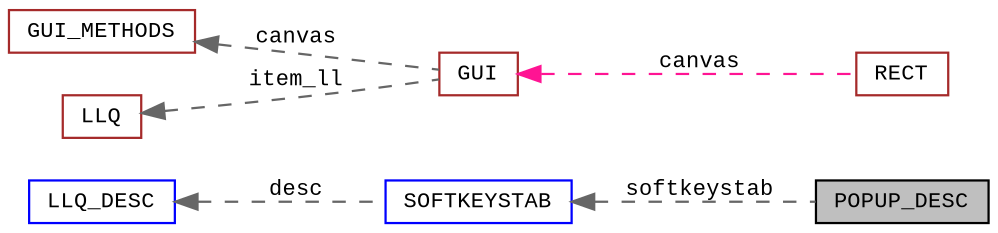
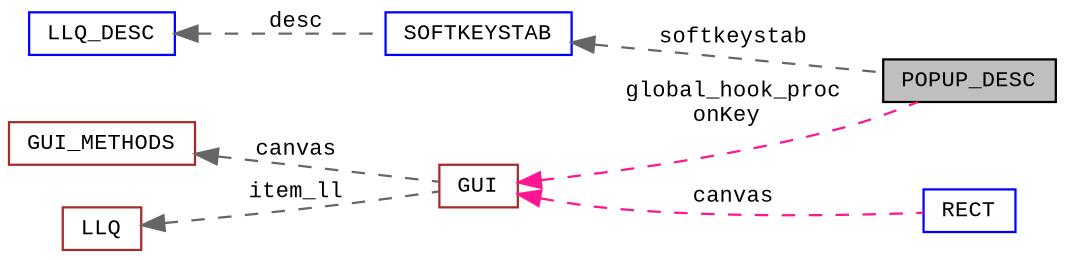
node "RECT": color brown -> blue
edge "POPUP_DESC" -> "GUI": added, label "global_hook_proc onKey"
